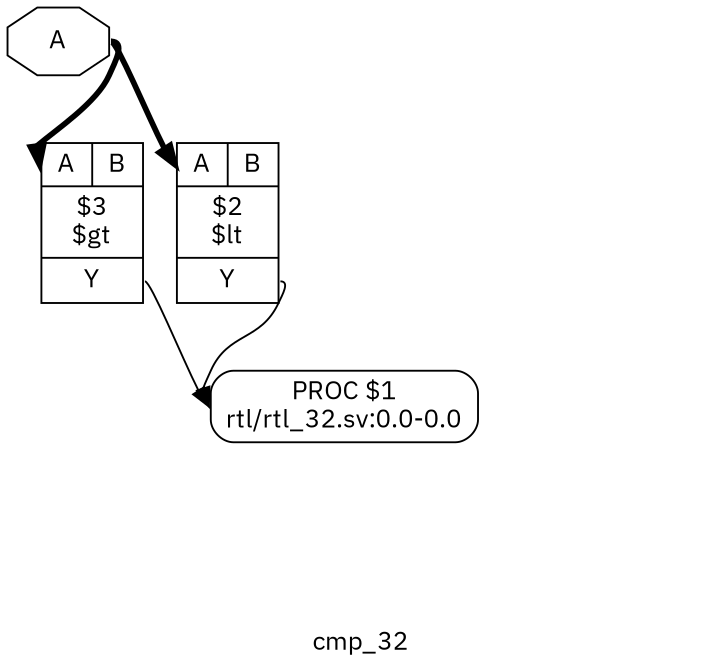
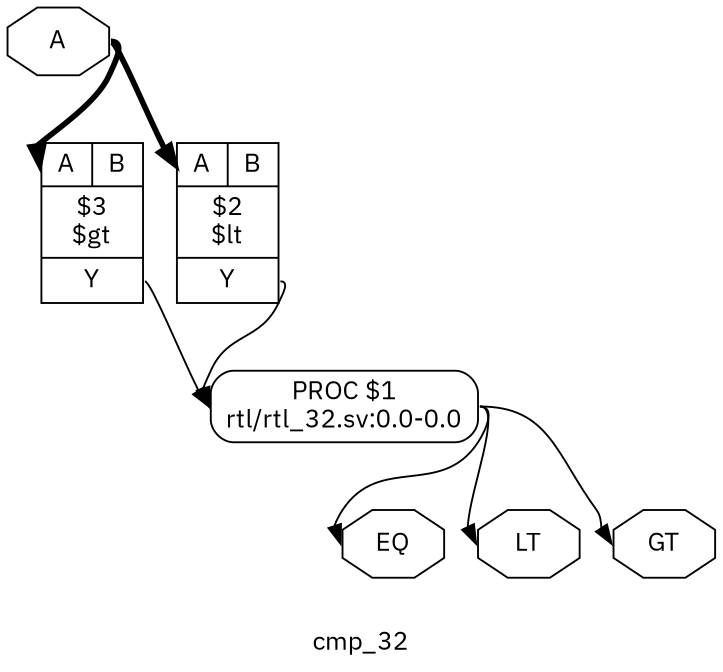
node "EQ": added
node "LT": added
node "GT": added
